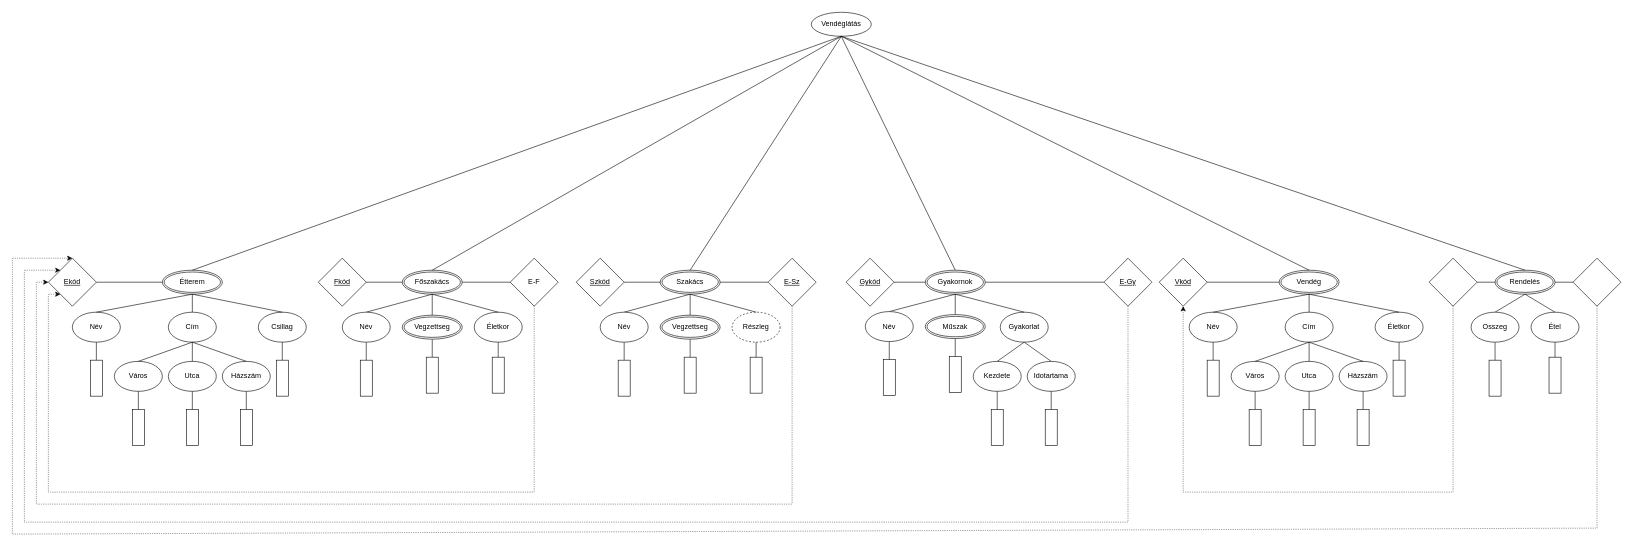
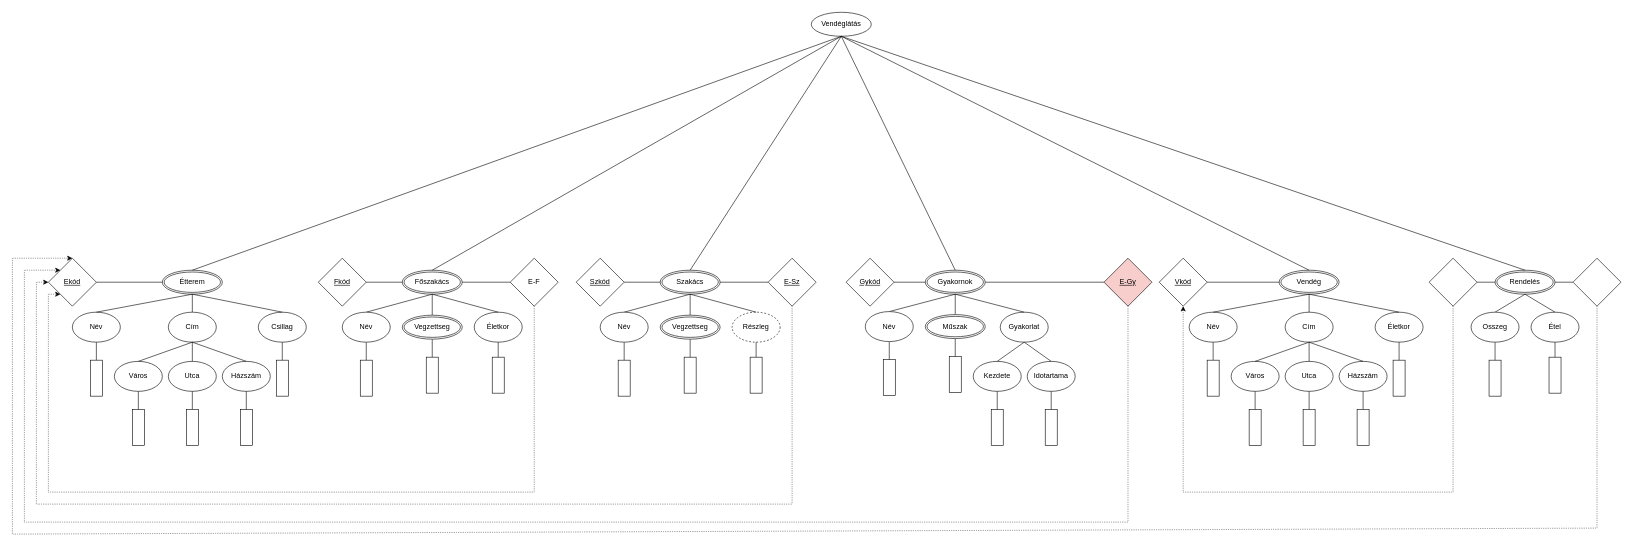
node "E-Gy": fillcolor #ffffff -> #f8cecc
